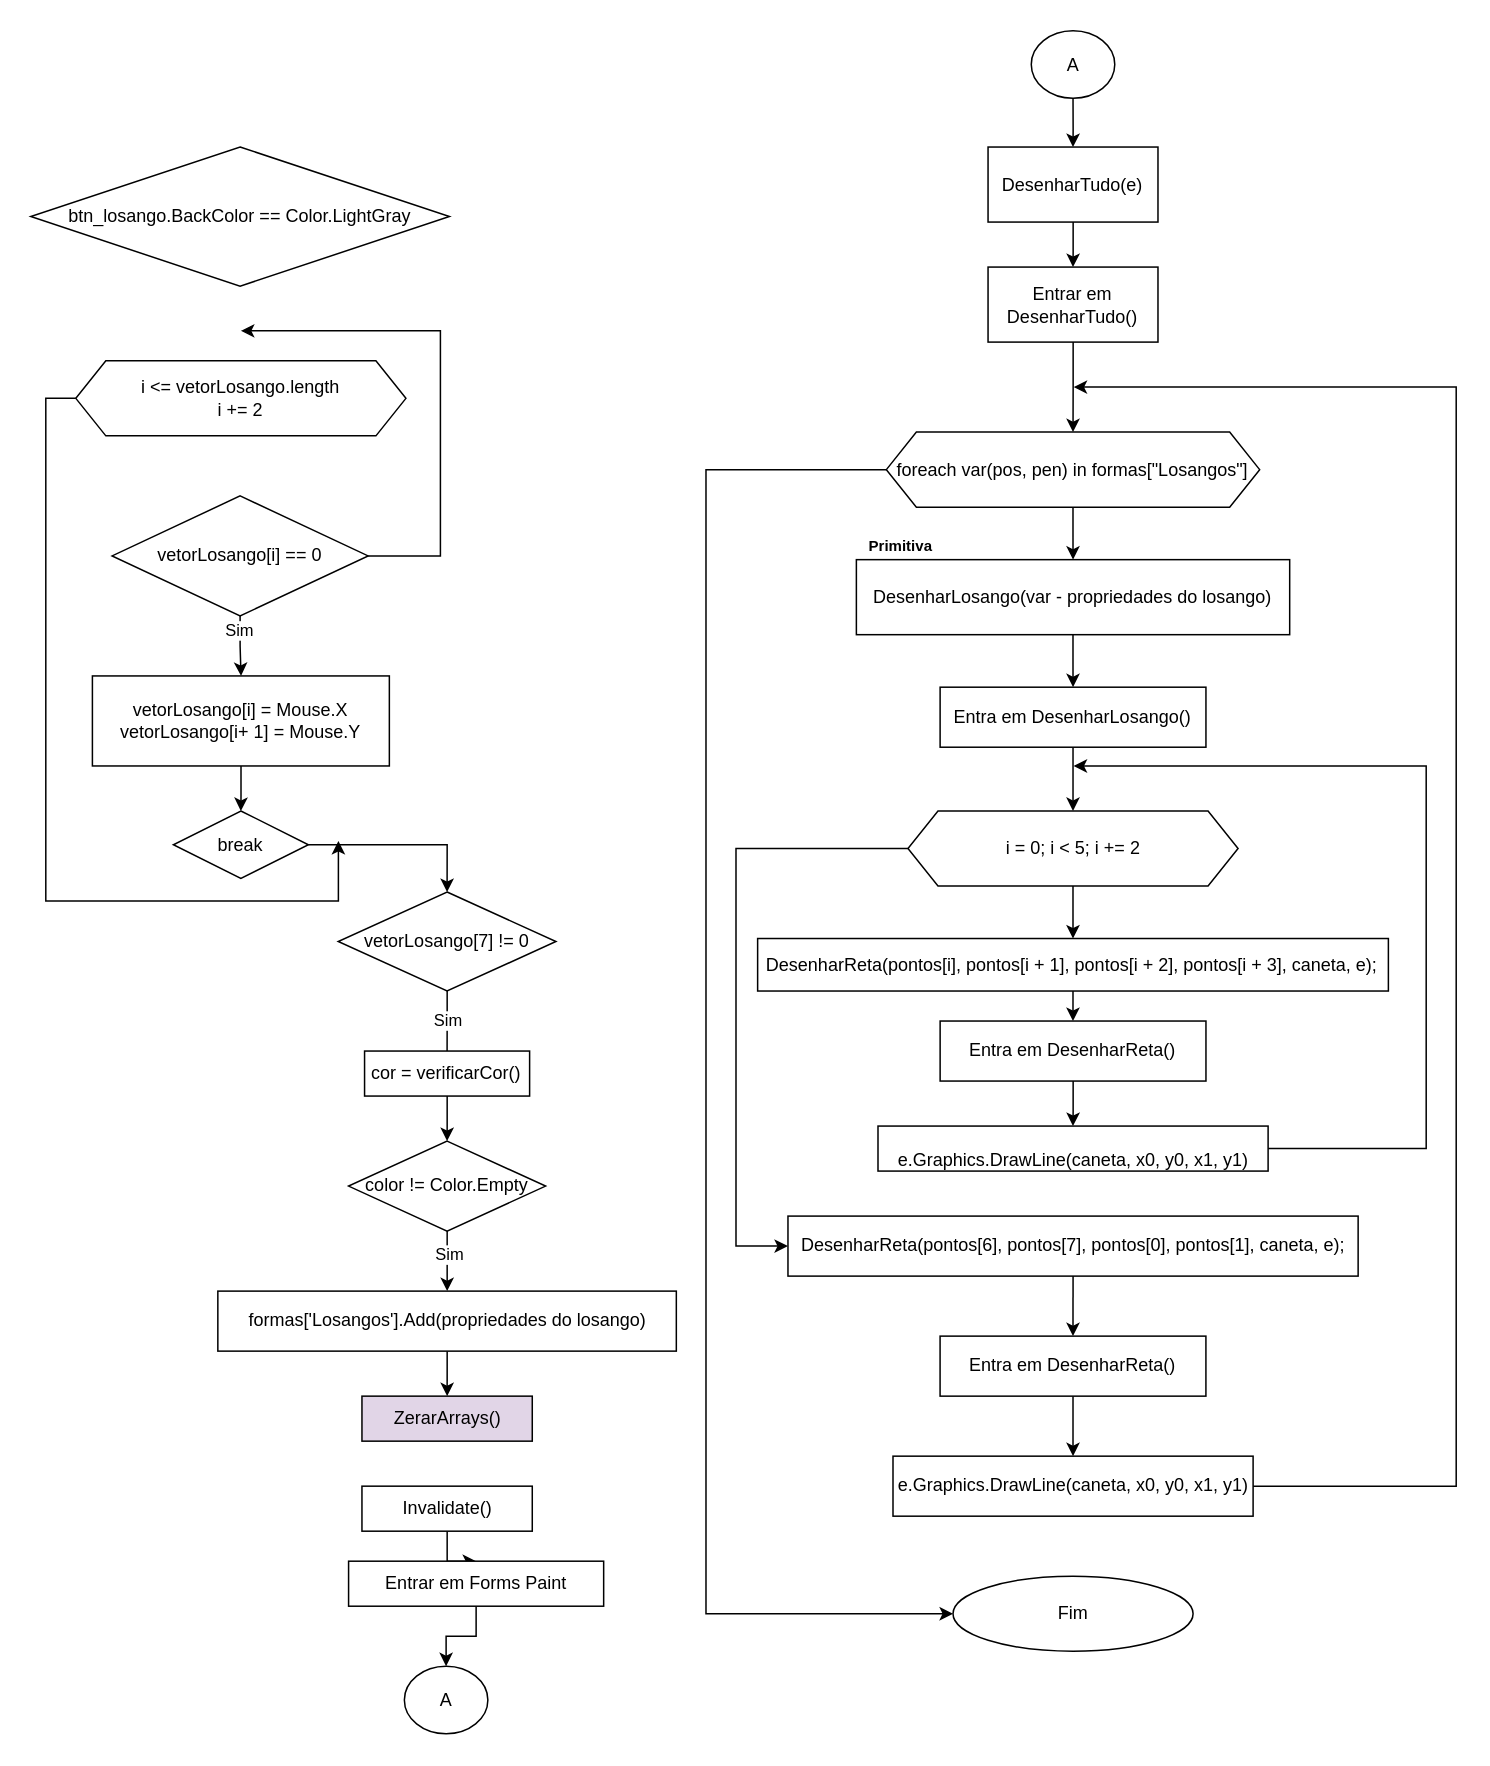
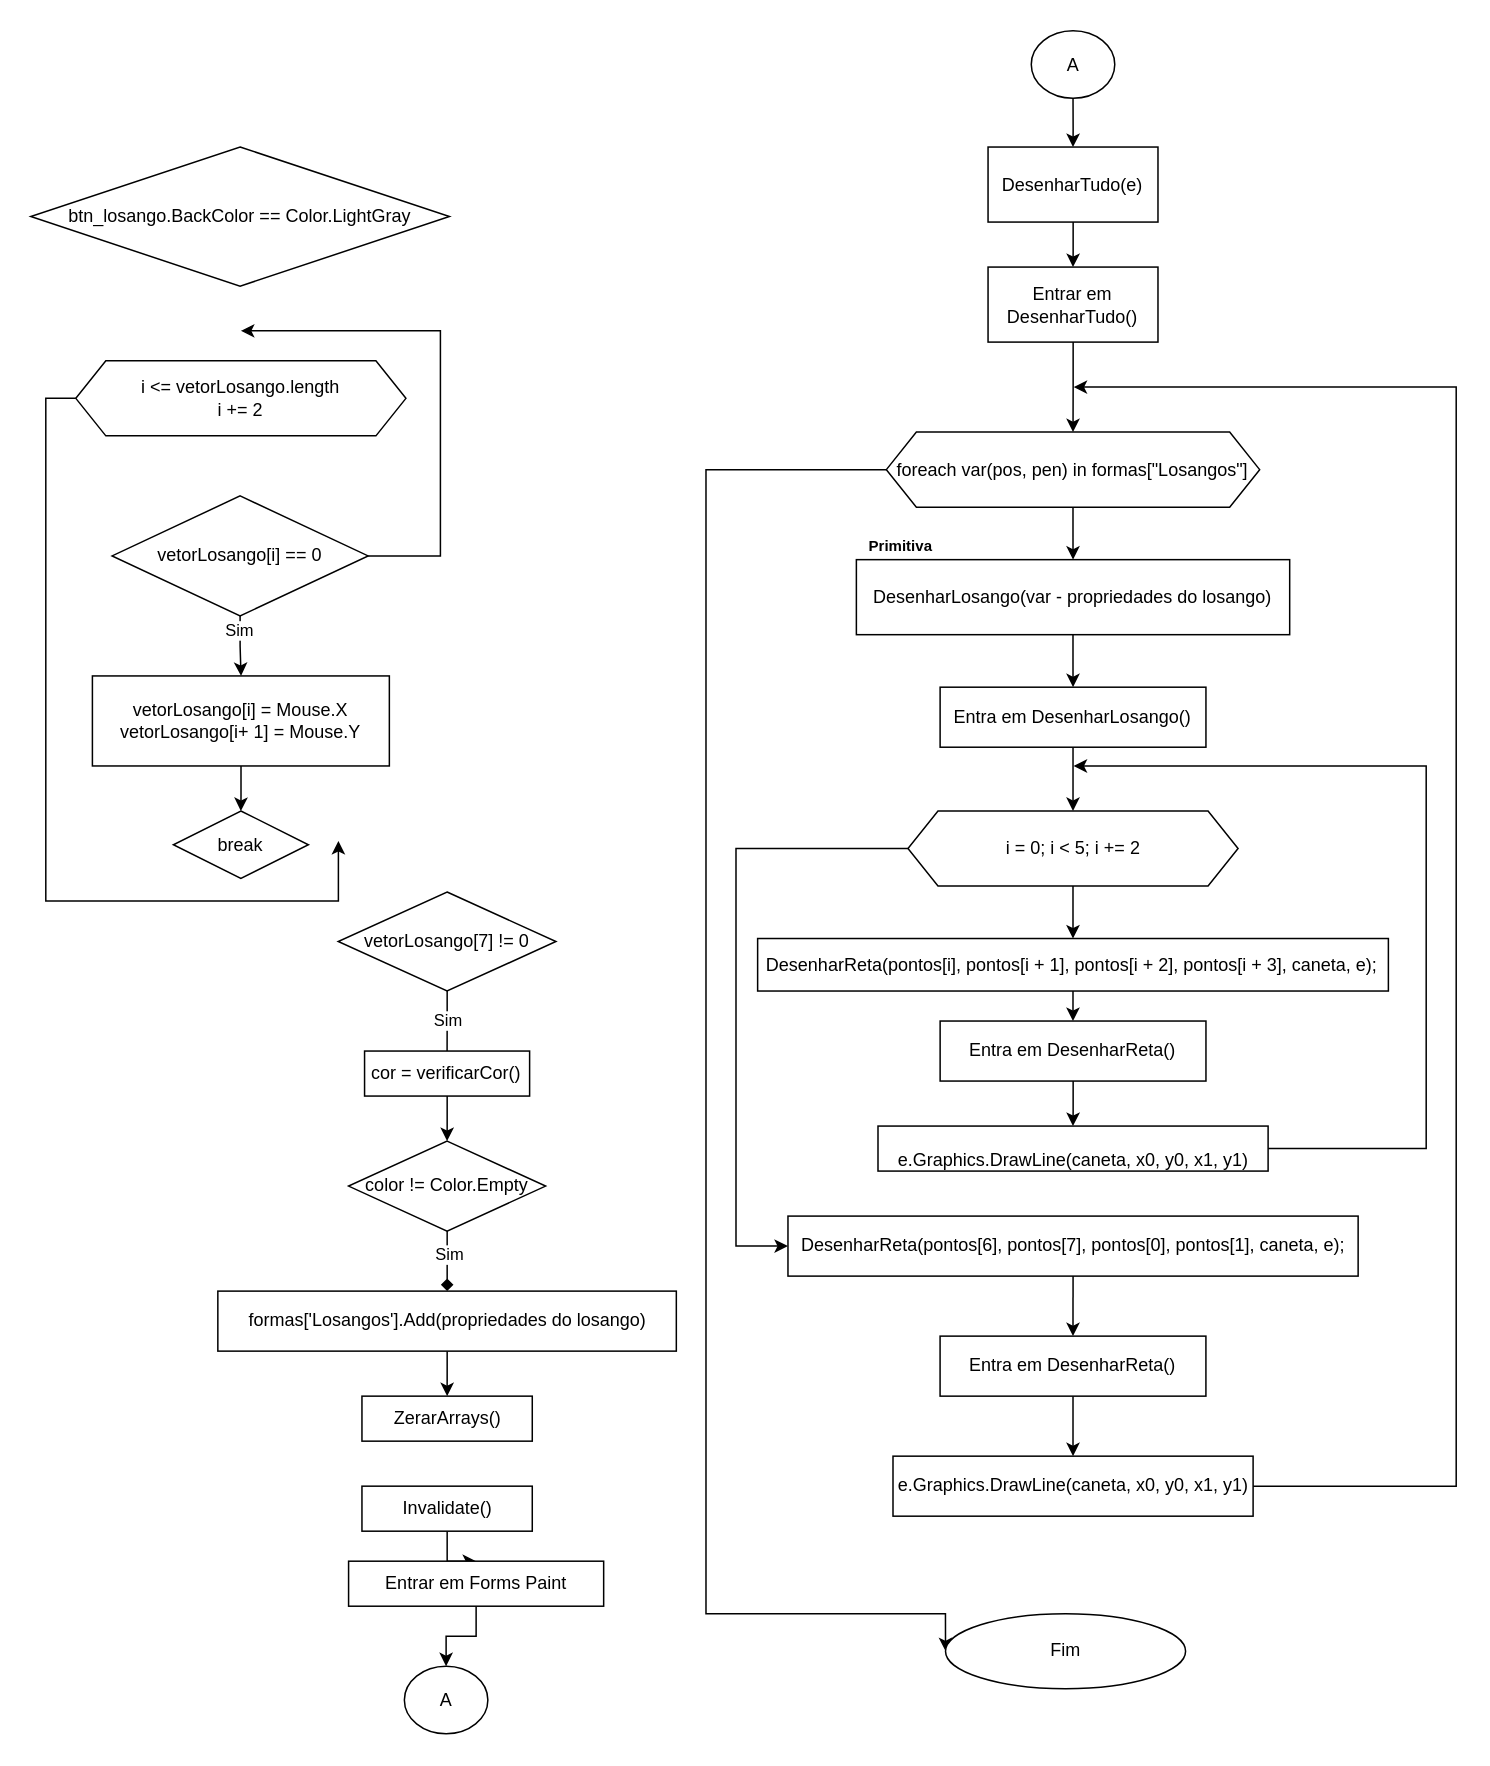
edge "break" -> "vetorLosango[7] != 0": removed
edge "color != Color.Empty" -> "formas['Losangos'].Add(propriedades do losango)": arrowhead classic -> diamond
node "ZerarArrays()": fillcolor #e1d5e7 -> #ffffff
node "Fim": moved (1073, 1613) -> (1065, 1651)
